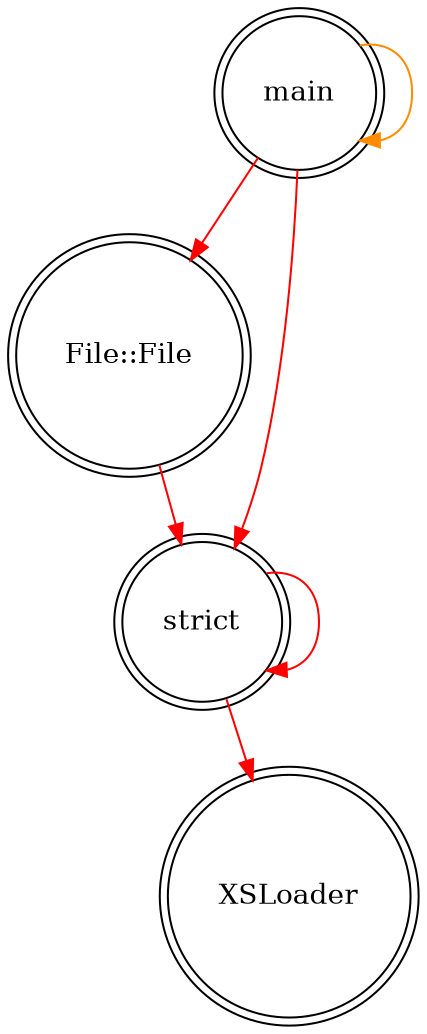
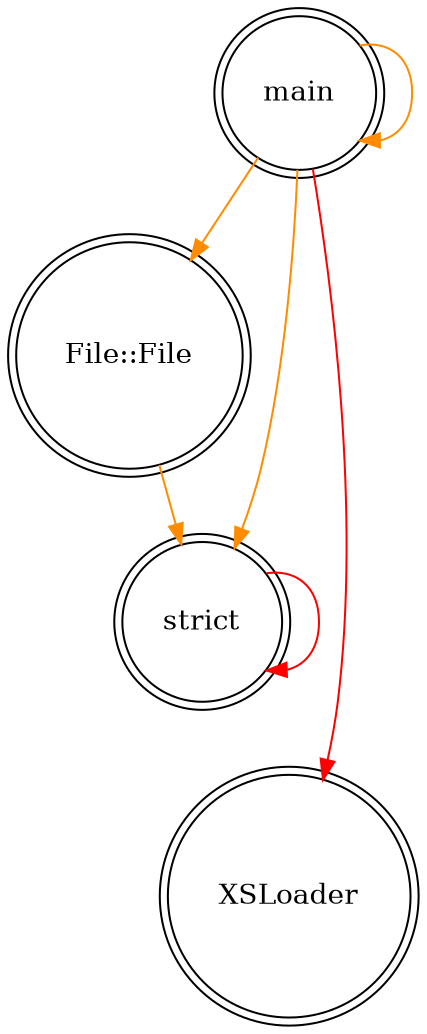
edge "main" -> "File::File": color red -> darkorange
edge "main" -> "strict": color red -> darkorange
edge "File::File" -> "strict": color red -> darkorange
edge "strict" -> "XSLoader": now "main" -> "XSLoader"
